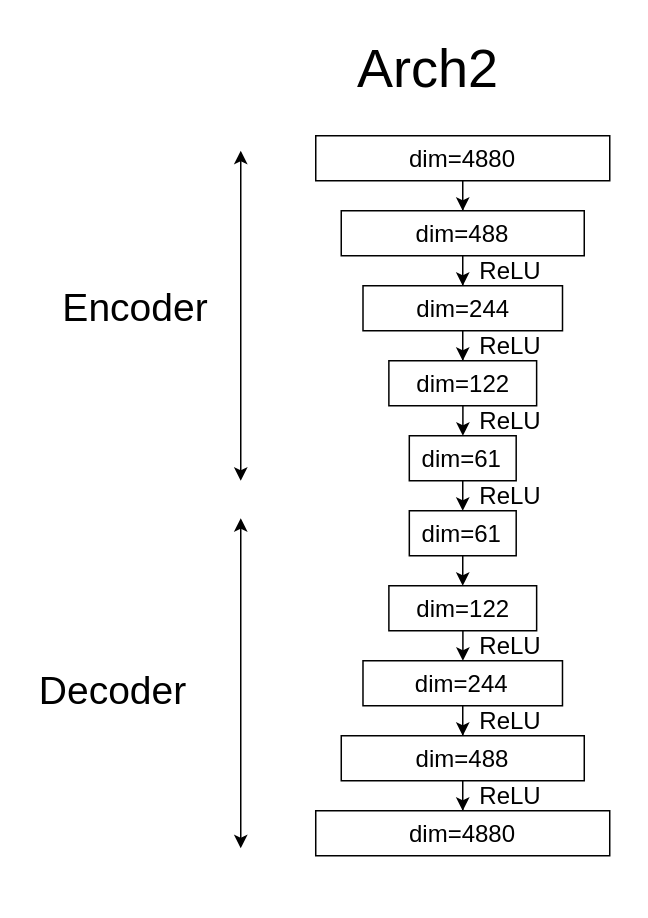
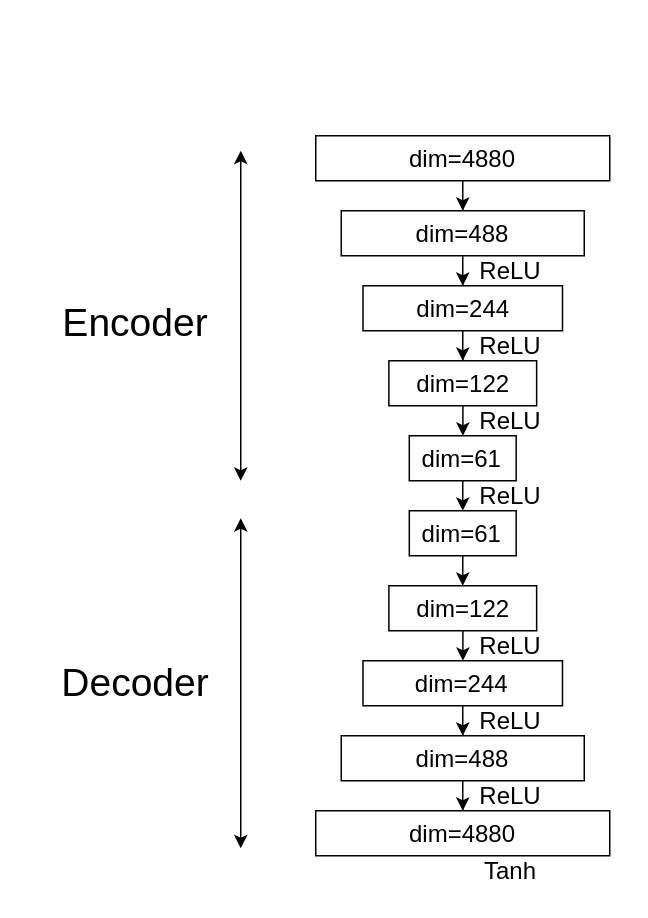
node "Arch2": removed
node "Encoder": moved (136, 308) -> (136, 323)
node "Decoder": moved (113, 691) -> (136, 683)
node "Tanh": added
